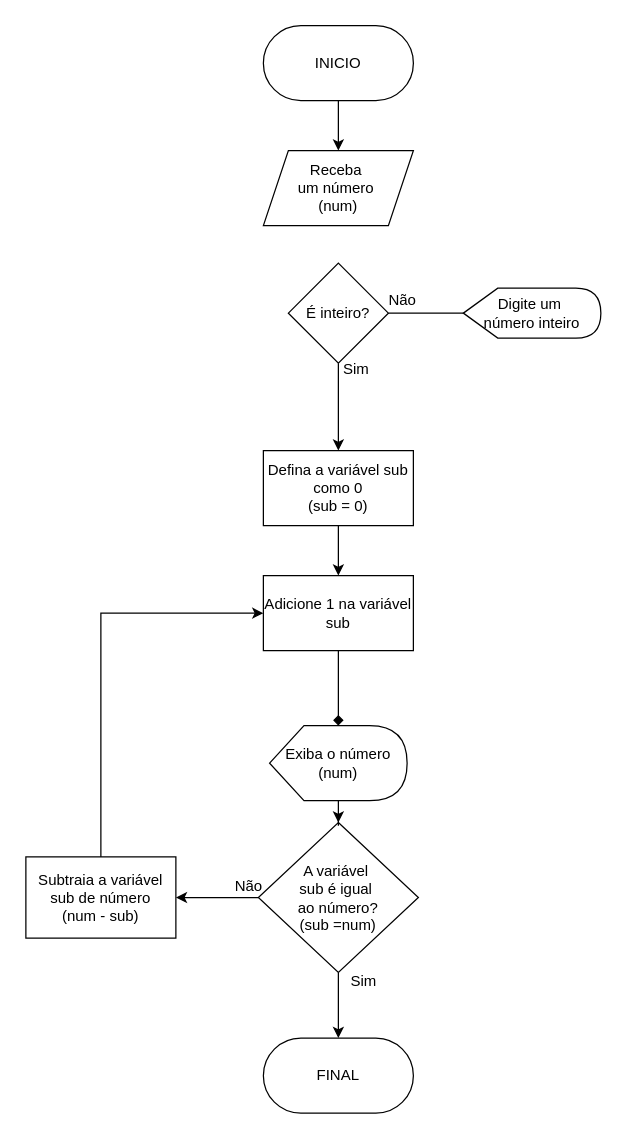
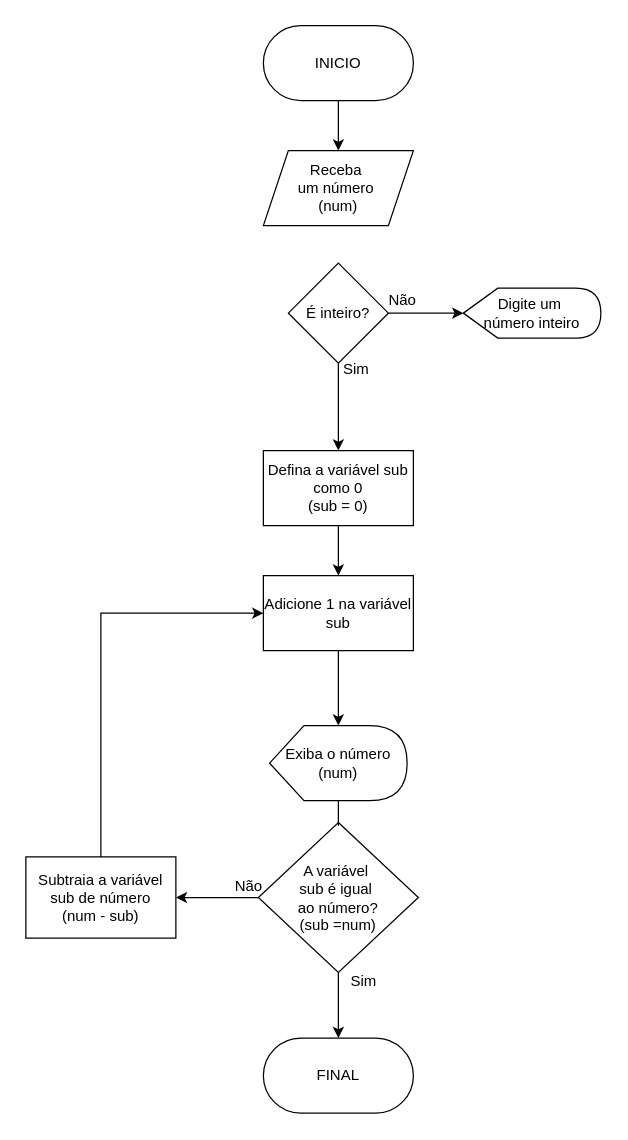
edge "É inteiro?" -- "Digite um número inteiro": arrowhead none -> classic
edge "Adicione 1 na variável sub" -> "Exiba o número (num)": arrowhead diamond -> classic
edge "Exiba o número (num)" -> "A variável sub é igual ao número? (sub =num)": arrowhead classic -> none
